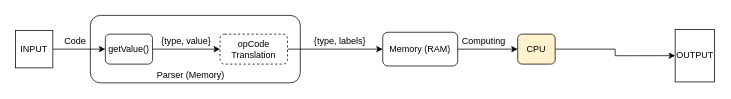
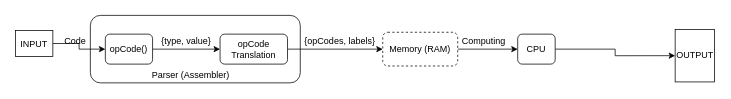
node "{type, labels}": label "{type, labels}" -> "{opCodes, labels}"
node "INPUT": size 38x38 -> 38x26
node "getValue()": label "getValue()" -> "opCode()"
node "opCode Translation": style dashed -> solid
node "Memory (RAM)": style solid -> dashed
node "CPU": fillcolor #fff2cc -> #ffffff
node "Parser (Memory)": label "Parser (Memory)" -> "Parser (Assembler)"
